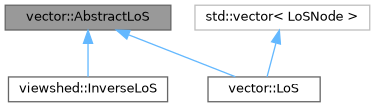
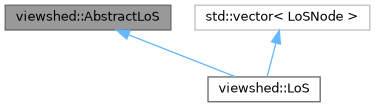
node "vector::AbstractLoS": label "vector::AbstractLoS" -> "viewshed::AbstractLoS"
node "viewshed::InverseLoS": removed
node "vector::LoS": label "vector::LoS" -> "viewshed::LoS"
